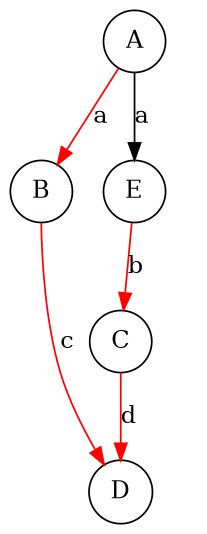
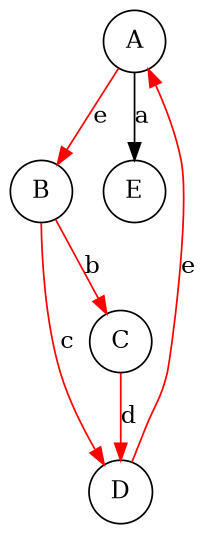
edge "A" -> "B": label "a" -> "e"
edge "E" -> "C": now "B" -> "C"
edge "D" -> "A": added, label "e"
